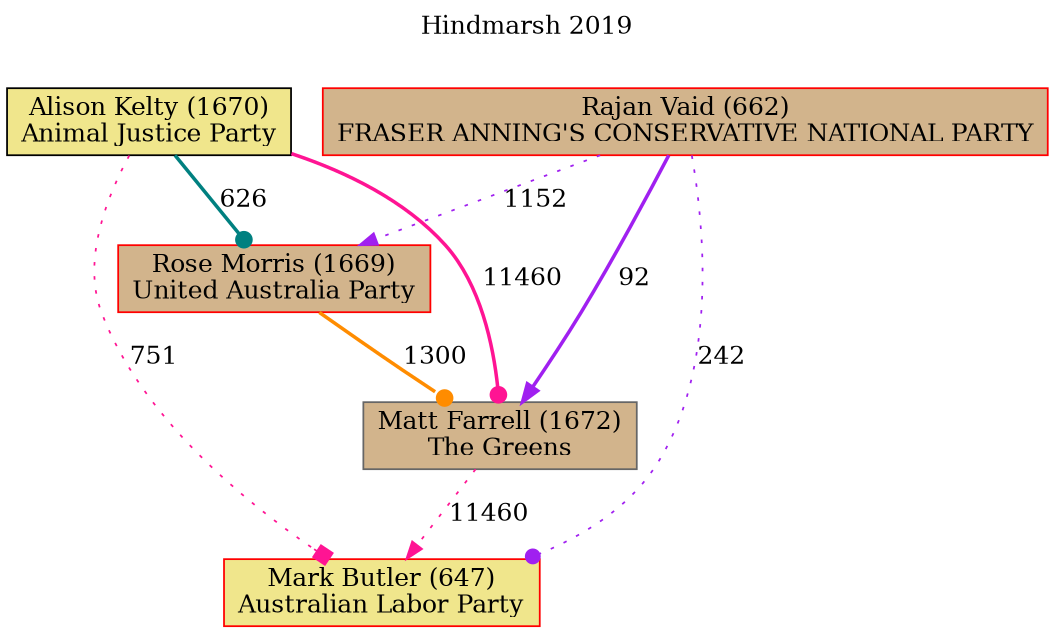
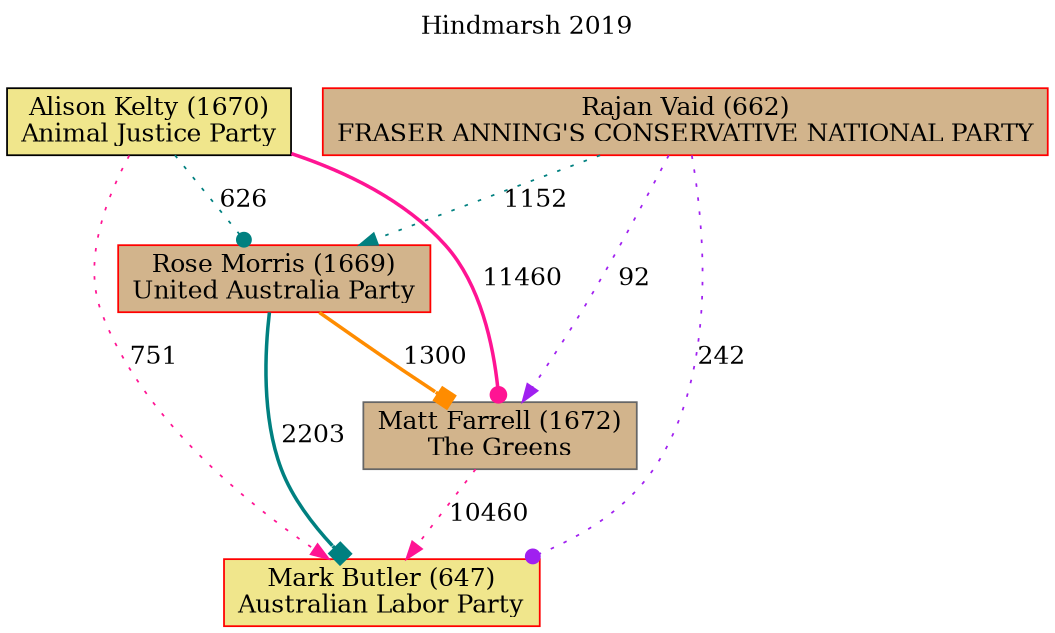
edge "Alison Kelty (1670) Animal Justice Party" -> "Rose Morris (1669) United Australia Party": style bold -> dotted
edge "Rajan Vaid (662) FRASER ANNING'S CONSERVATIVE NATIONAL PARTY" -> "Rose Morris (1669) United Australia Party": color purple -> teal
edge "Rajan Vaid (662) FRASER ANNING'S CONSERVATIVE NATIONAL PARTY" -> "Matt Farrell (1672) The Greens": style bold -> dotted
edge "Rose Morris (1669) United Australia Party" -> "Matt Farrell (1672) The Greens": arrowhead dot -> box
edge "Alison Kelty (1670) Animal Justice Party" -> "Mark Butler (647) Australian Labor Party": arrowhead box -> normal
edge "Rose Morris (1669) United Australia Party" -> "Mark Butler (647) Australian Labor Party": added, label "2203"
edge "Matt Farrell (1672) The Greens" -> "Mark Butler (647) Australian Labor Party": label "11460" -> "10460"
